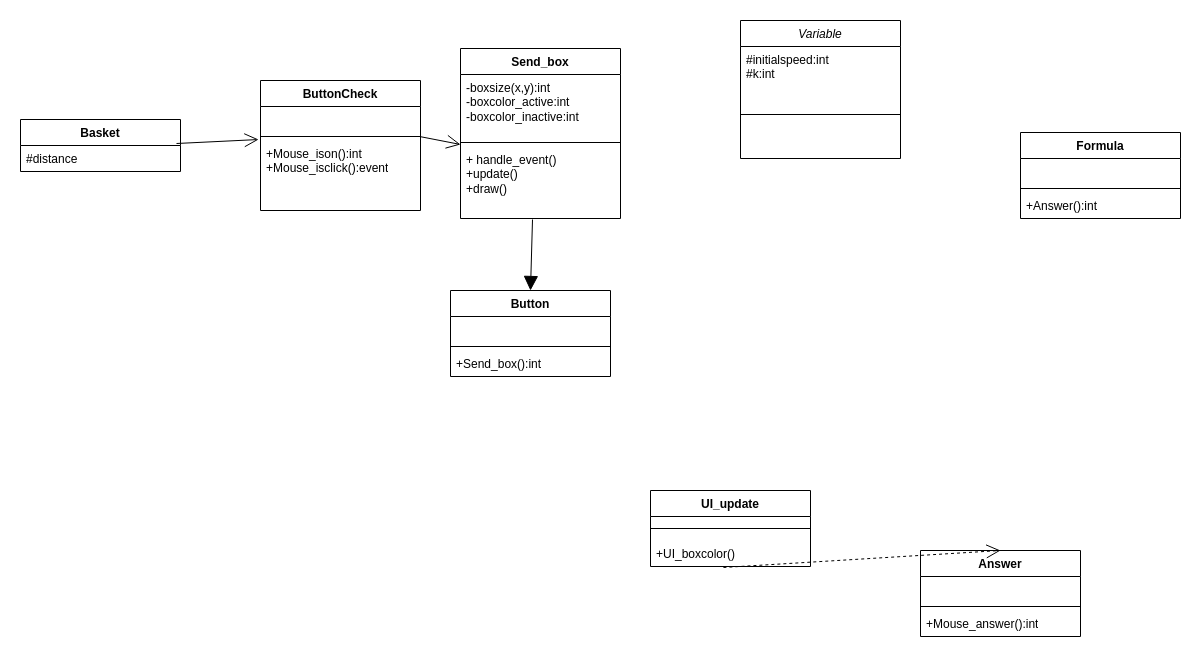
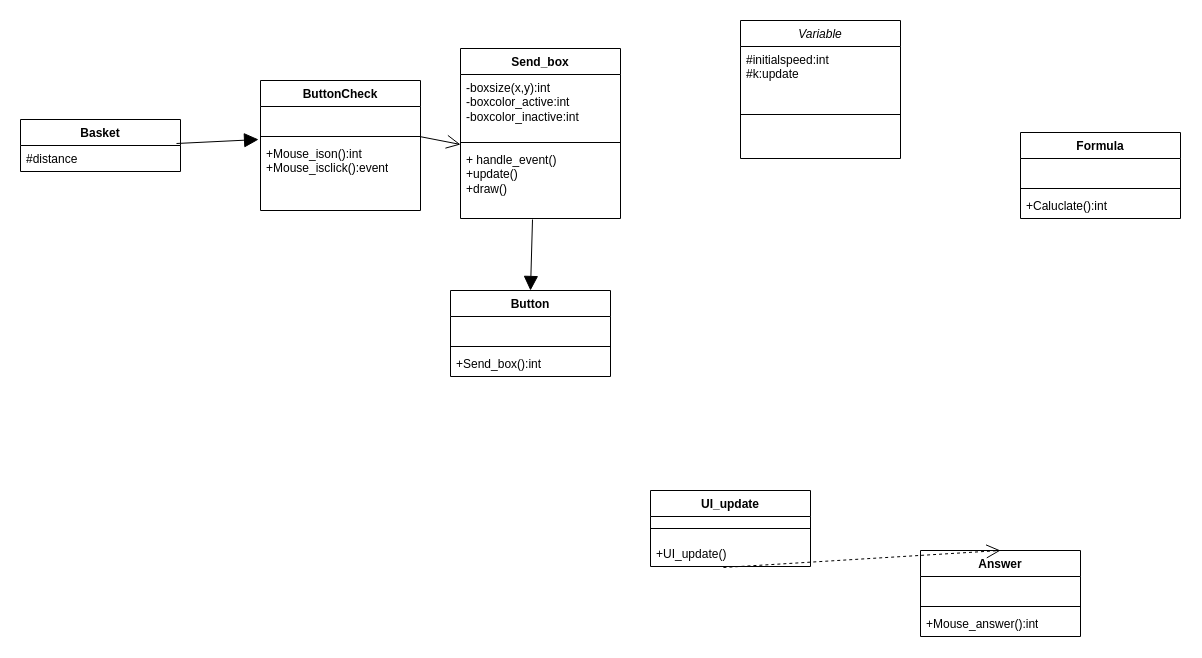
node "#initialspeed:int #k:int": label "#initialspeed:int #k:int" -> "#initialspeed:int #k:update"
edge "#distance" -> "+Mouse_ison():int +Mouse_isclick():event": arrowhead open -> block
node "+Answer():int": label "+Answer():int" -> "+Caluclate():int"
node "+UI_boxcolor()": label "+UI_boxcolor()" -> "+UI_update()"
